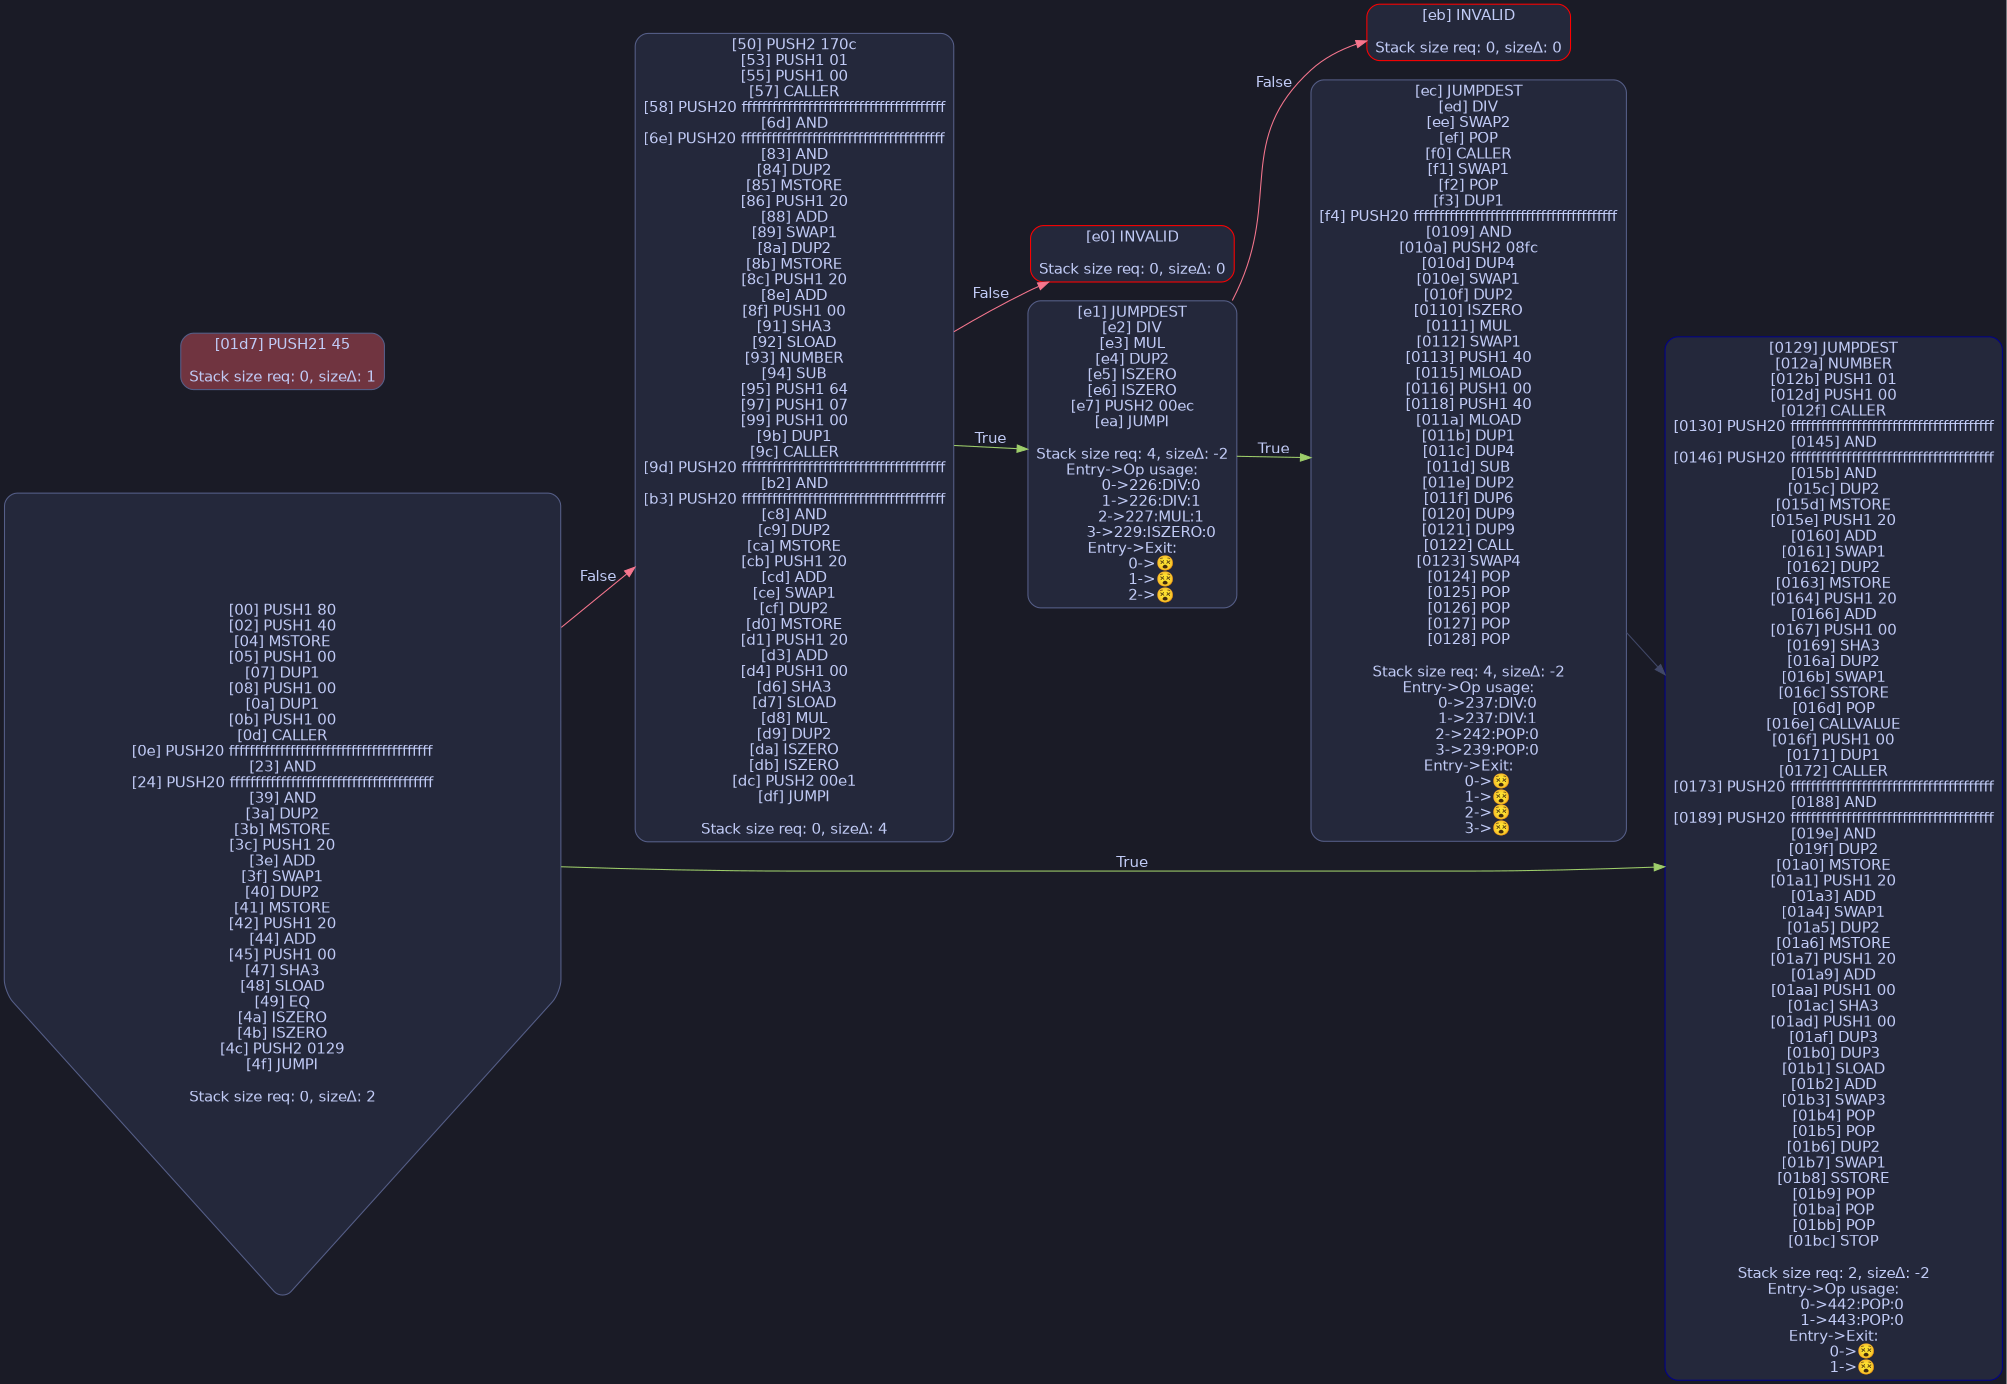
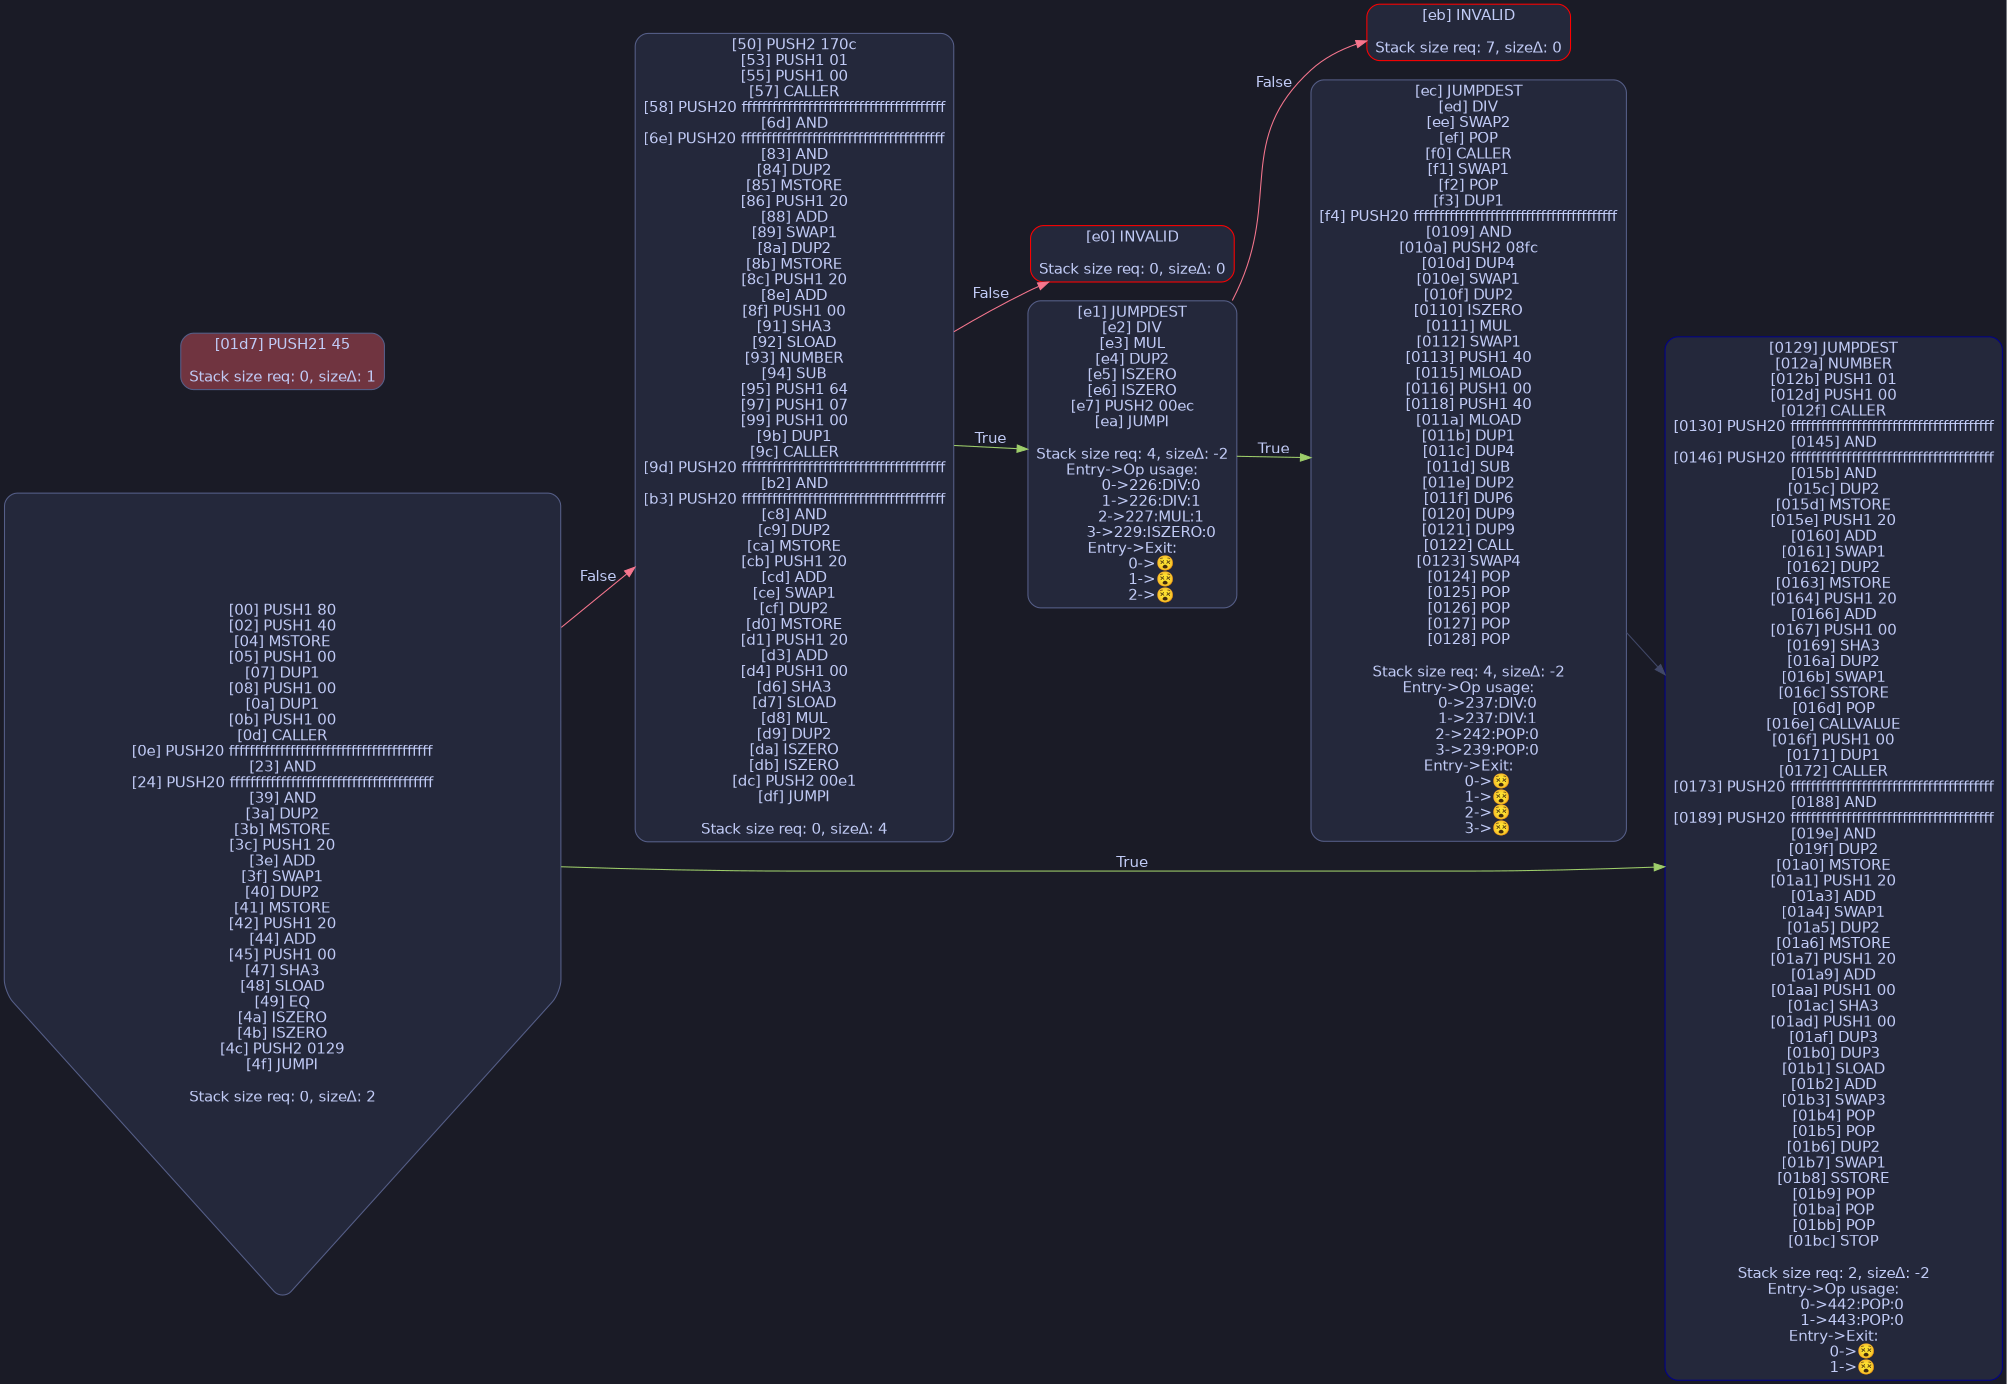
node "[eb] INVALID Stack size req: 0, sizeΔ: 0": label "[eb] INVALID Stack size req: 0, sizeΔ: 0" -> "[eb] INVALID Stack size req: 7, sizeΔ: 0"
